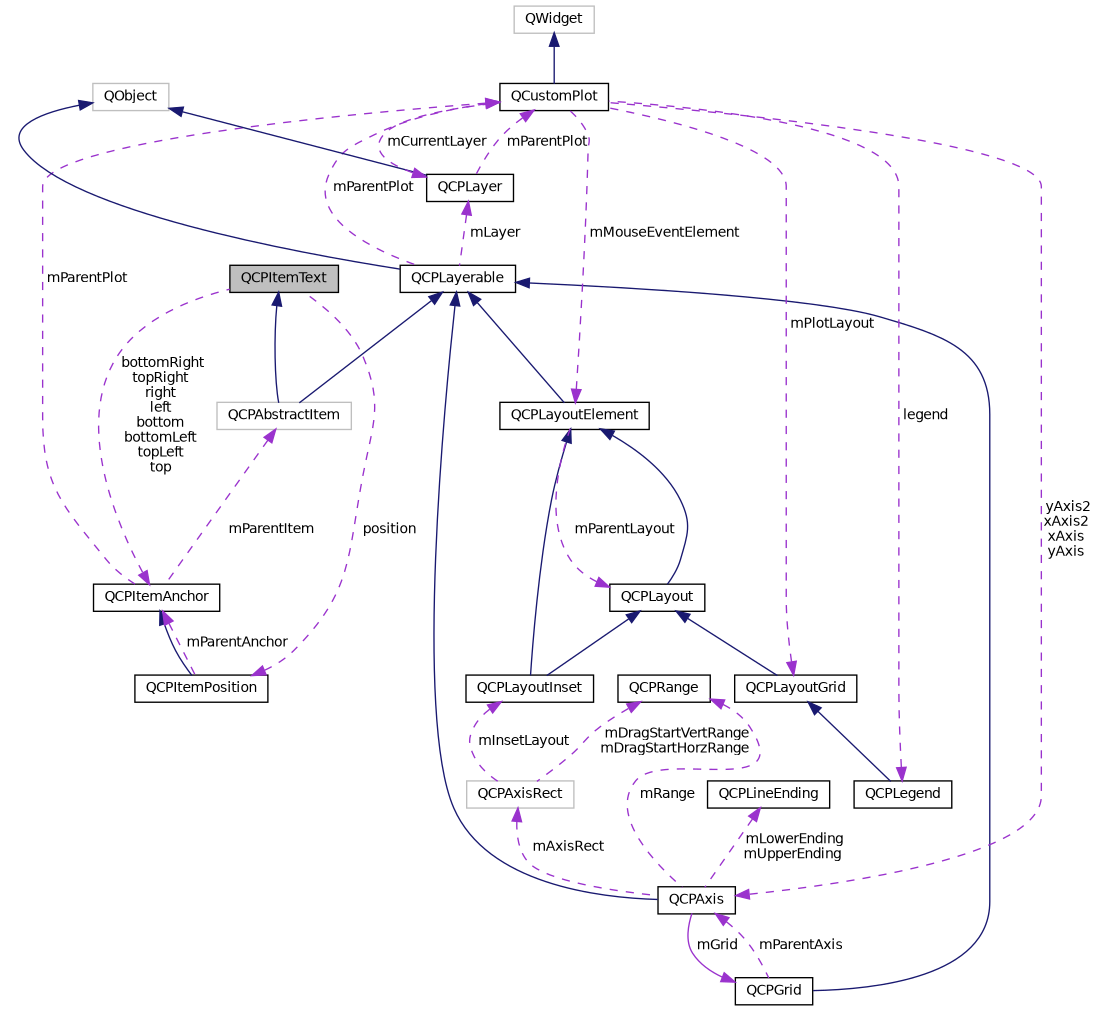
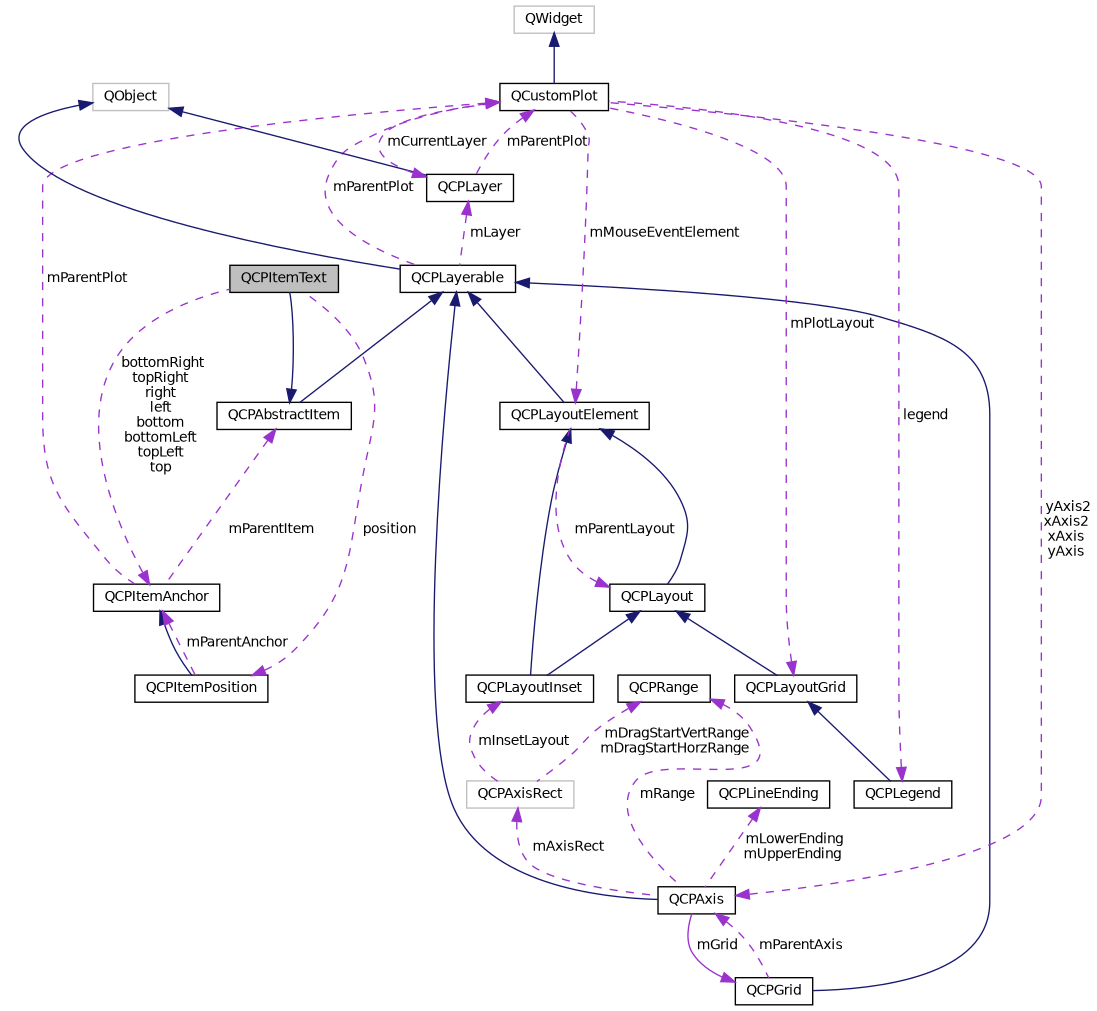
edge "QCPAbstractItem" -> "QCPItemText": reversed
node "QCPAbstractItem": color grey75 -> black
